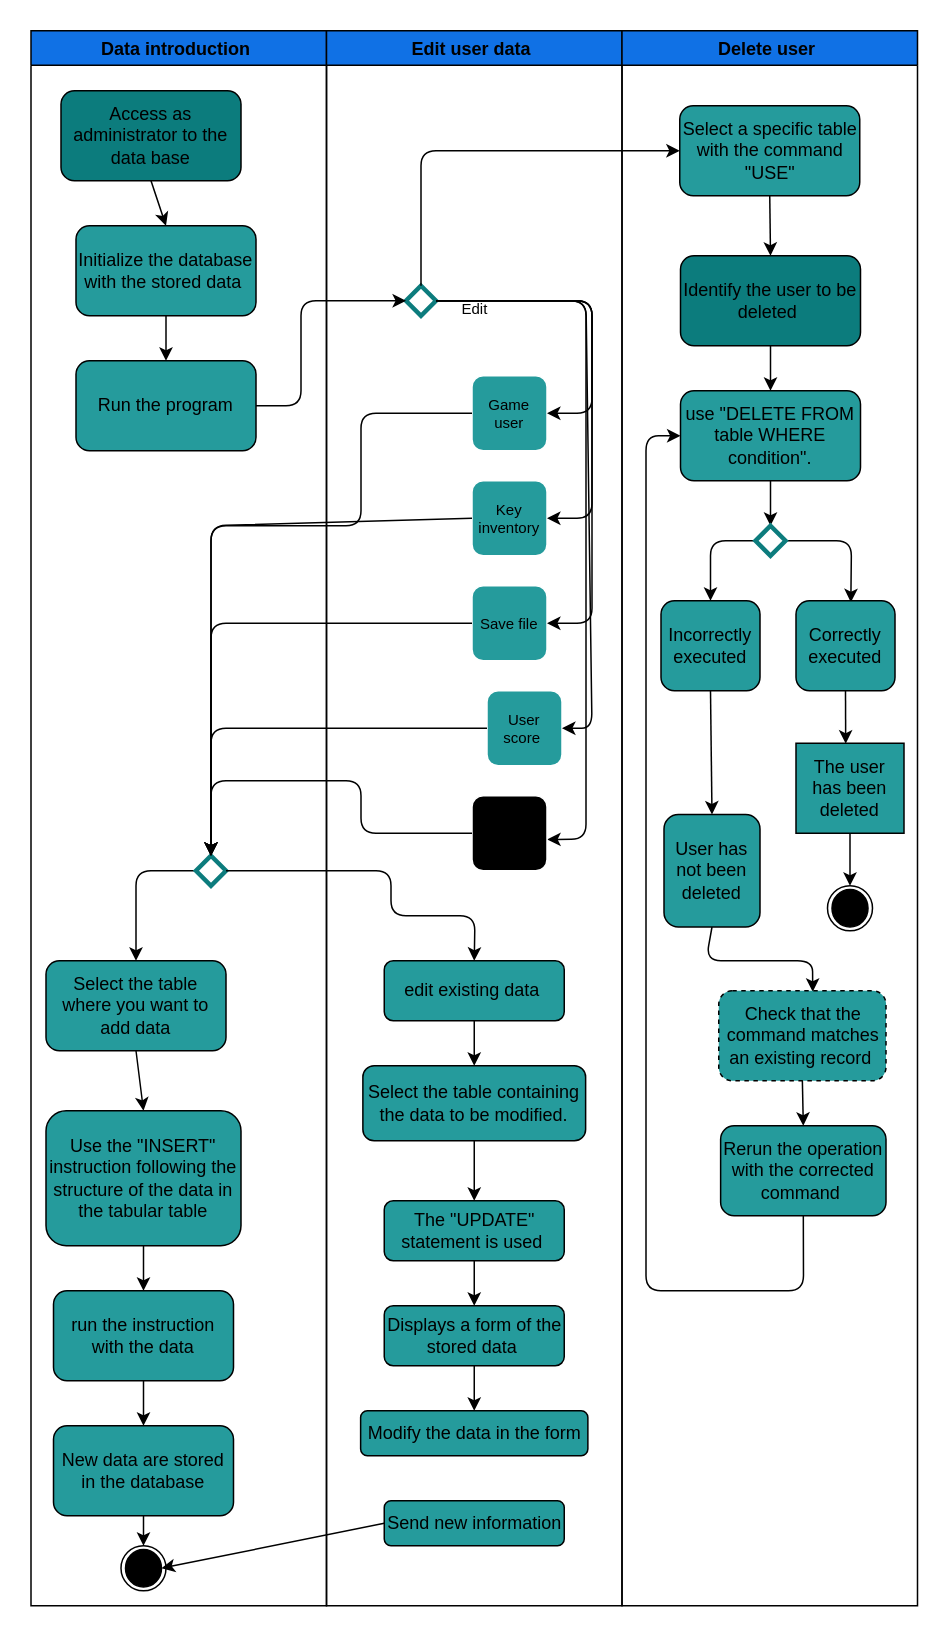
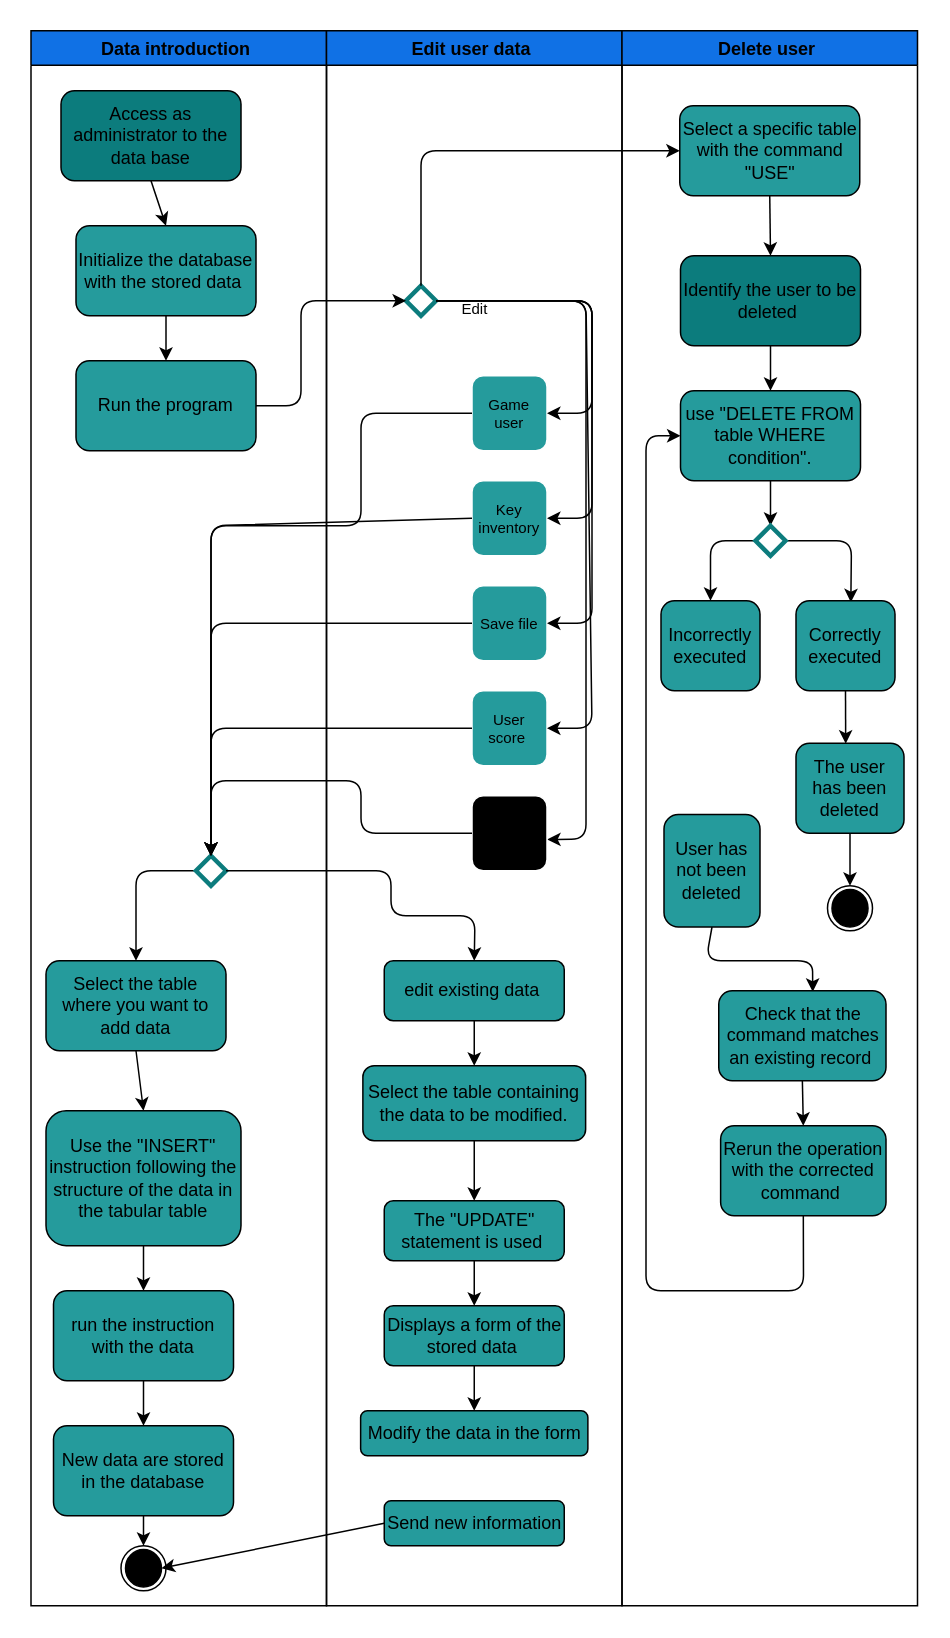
node "User score": moved (524, 728) -> (509, 728)
edge "Incorrectly executed" -> "User has not been deleted": removed
node "The user has been deleted": shape rectangle -> rounded rectangle
node "Check that the command matches an existing record": style dashed -> solid
